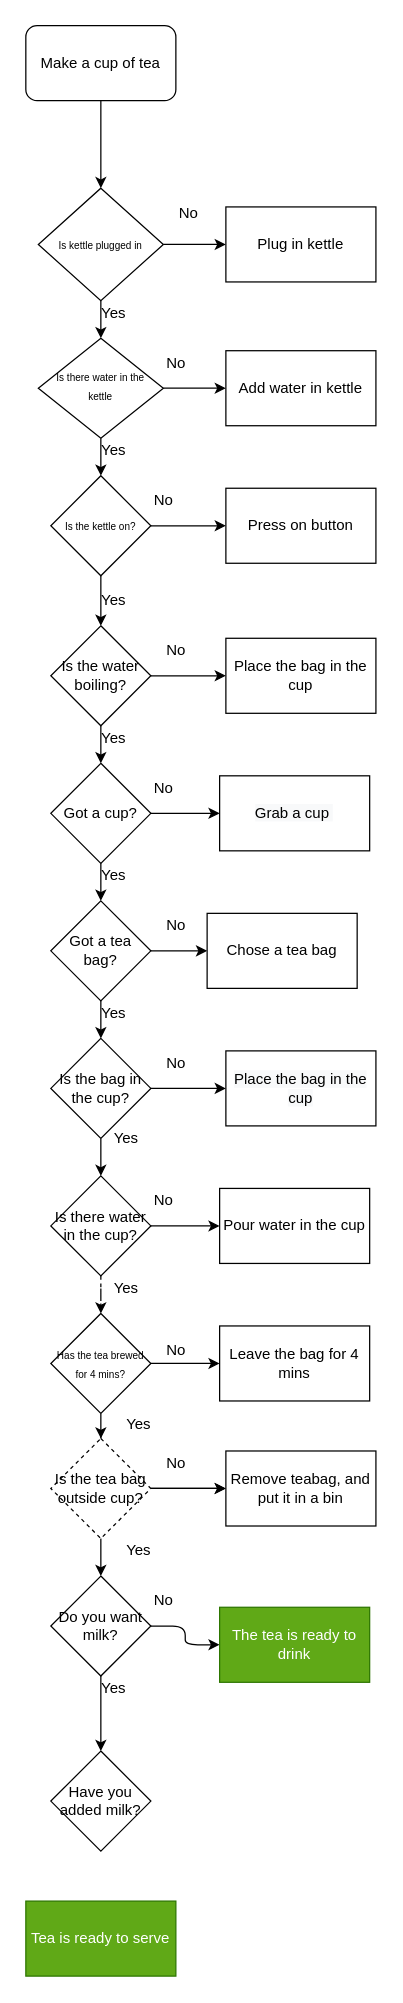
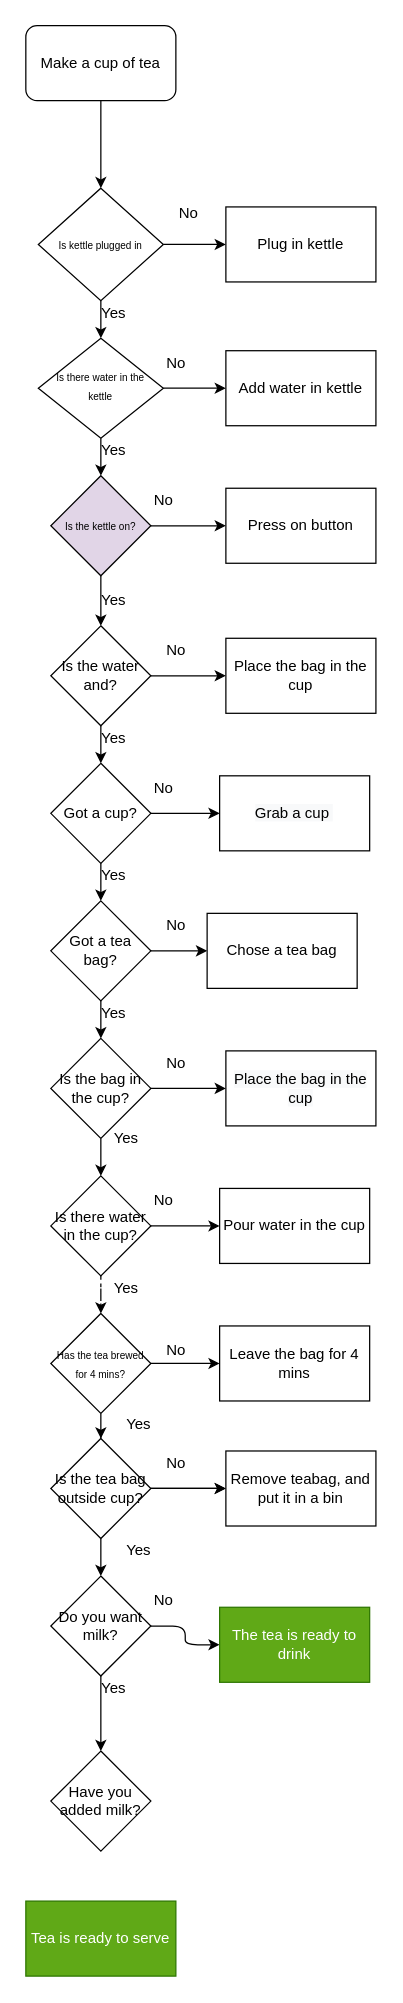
node "Is the kettle on?": fillcolor #ffffff -> #e1d5e7
node "Is the water boiling?": label "Is the water boiling?" -> "Is the water and?"
node "Is the tea bag outside cup?": style dashed -> solid
